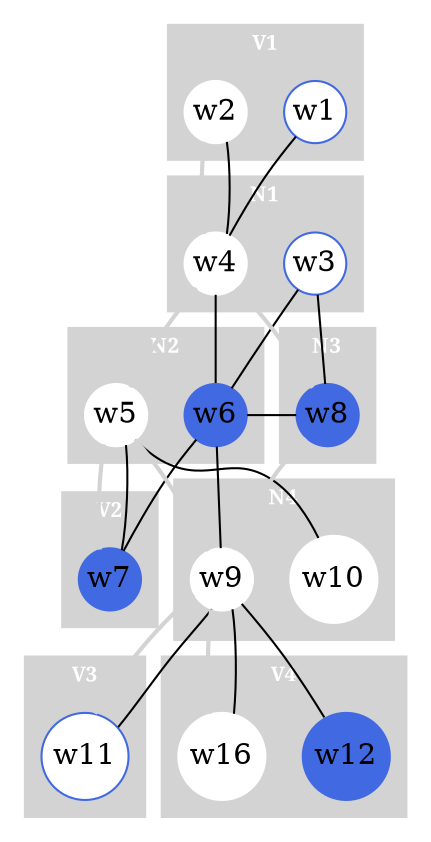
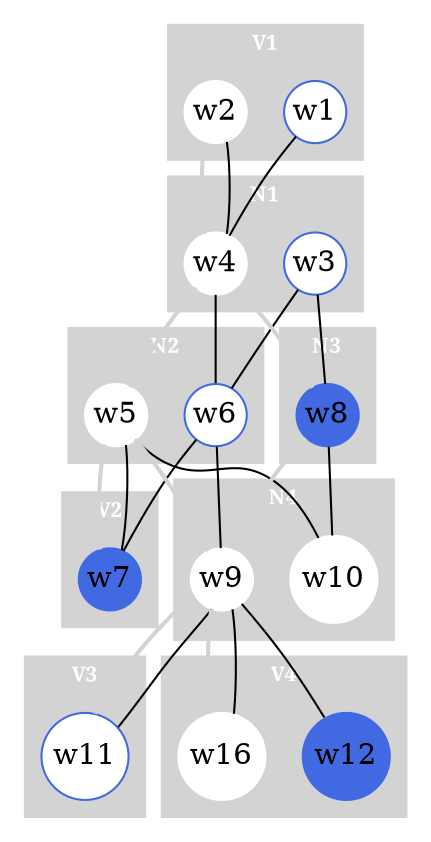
node "w6": fillcolor royalblue -> white
edge "w6" -- "w8": now "w10" -- "w8"
